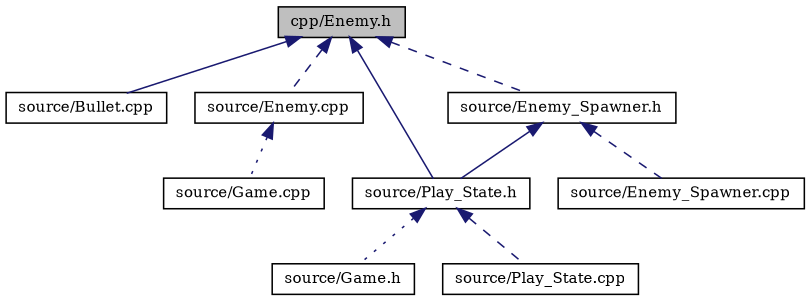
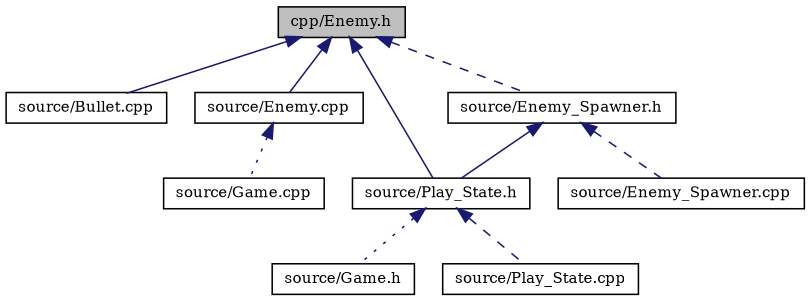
edge "source/Enemy.cpp" -> "cpp/Enemy.h": style dashed -> solid
